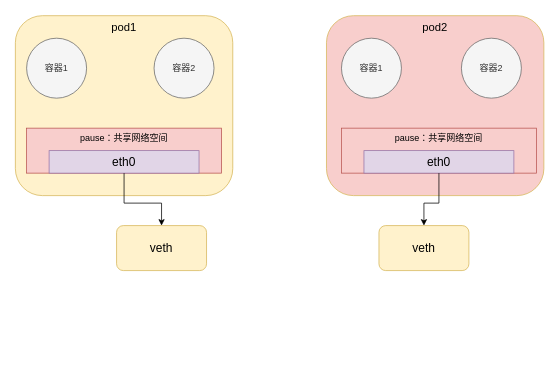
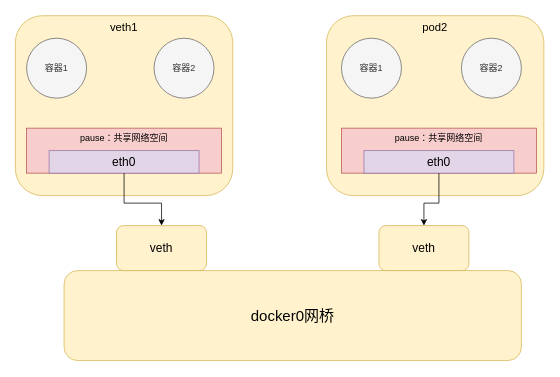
node "pod1": label "pod1" -> "veth1"
node "pod2": fillcolor #f8cecc -> #fff2cc
node "docker0网桥": added
